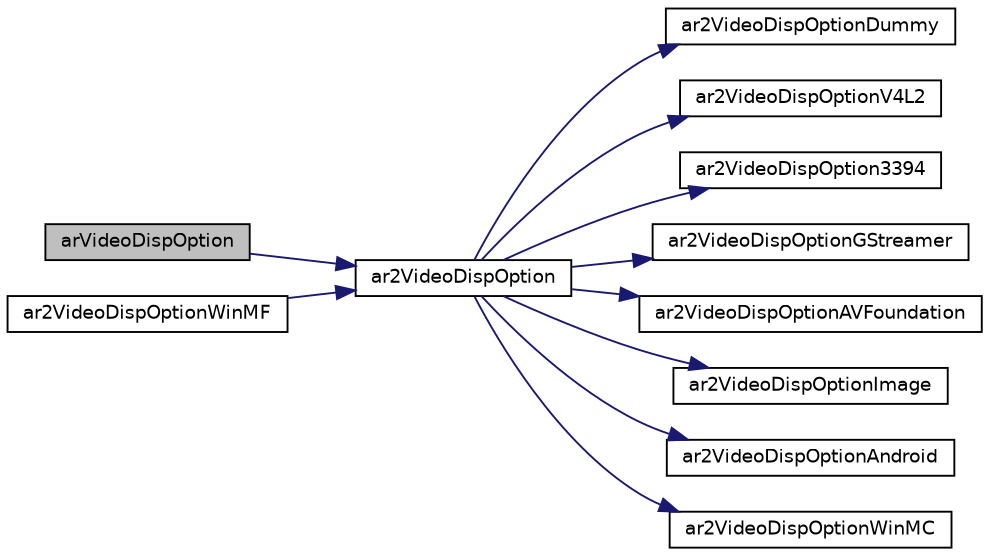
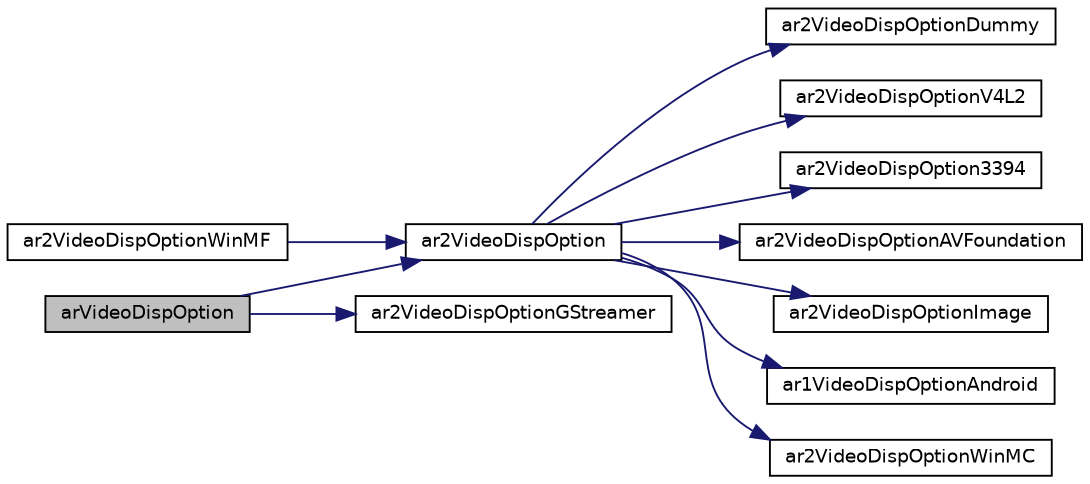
edge "ar2VideoDispOption" -> "ar2VideoDispOptionGStreamer": now "arVideoDispOption" -> "ar2VideoDispOptionGStreamer"
node "ar2VideoDispOptionAndroid": label "ar2VideoDispOptionAndroid" -> "ar1VideoDispOptionAndroid"
